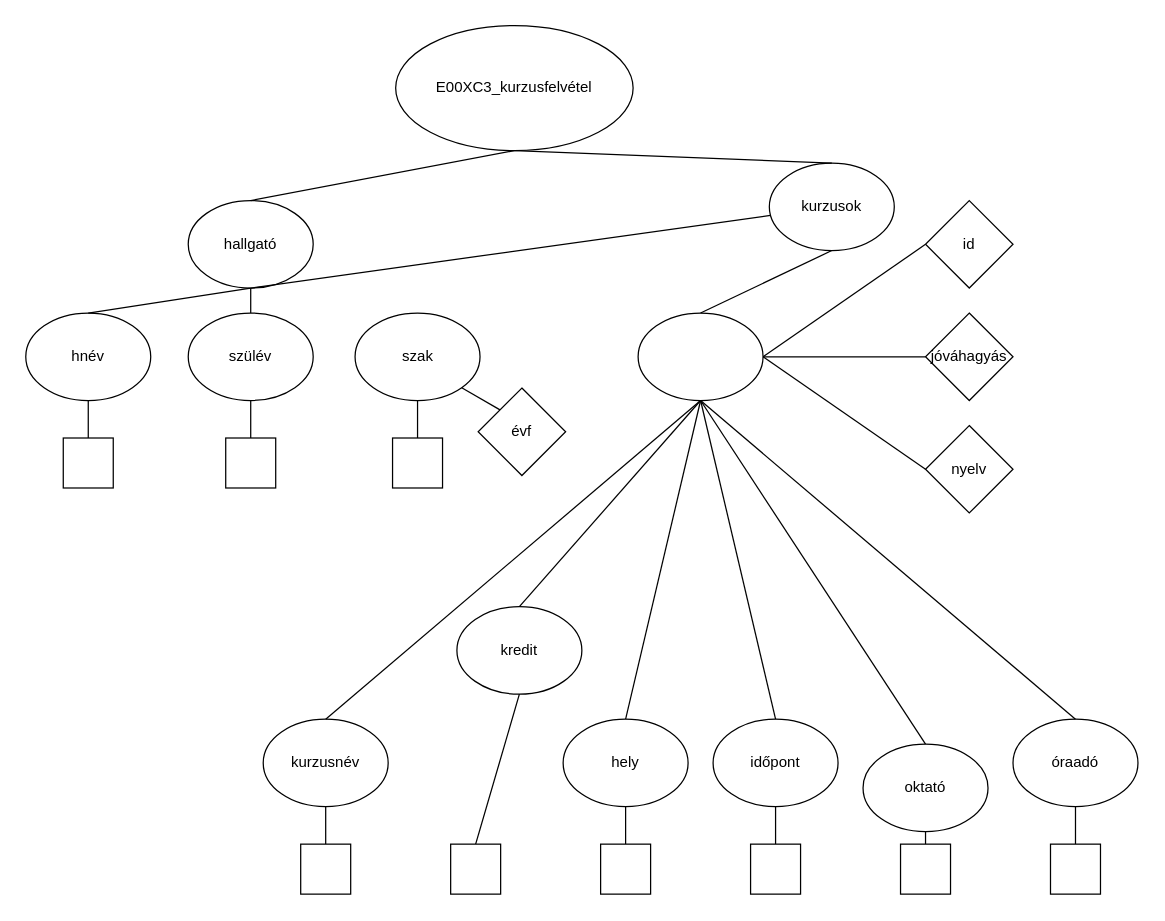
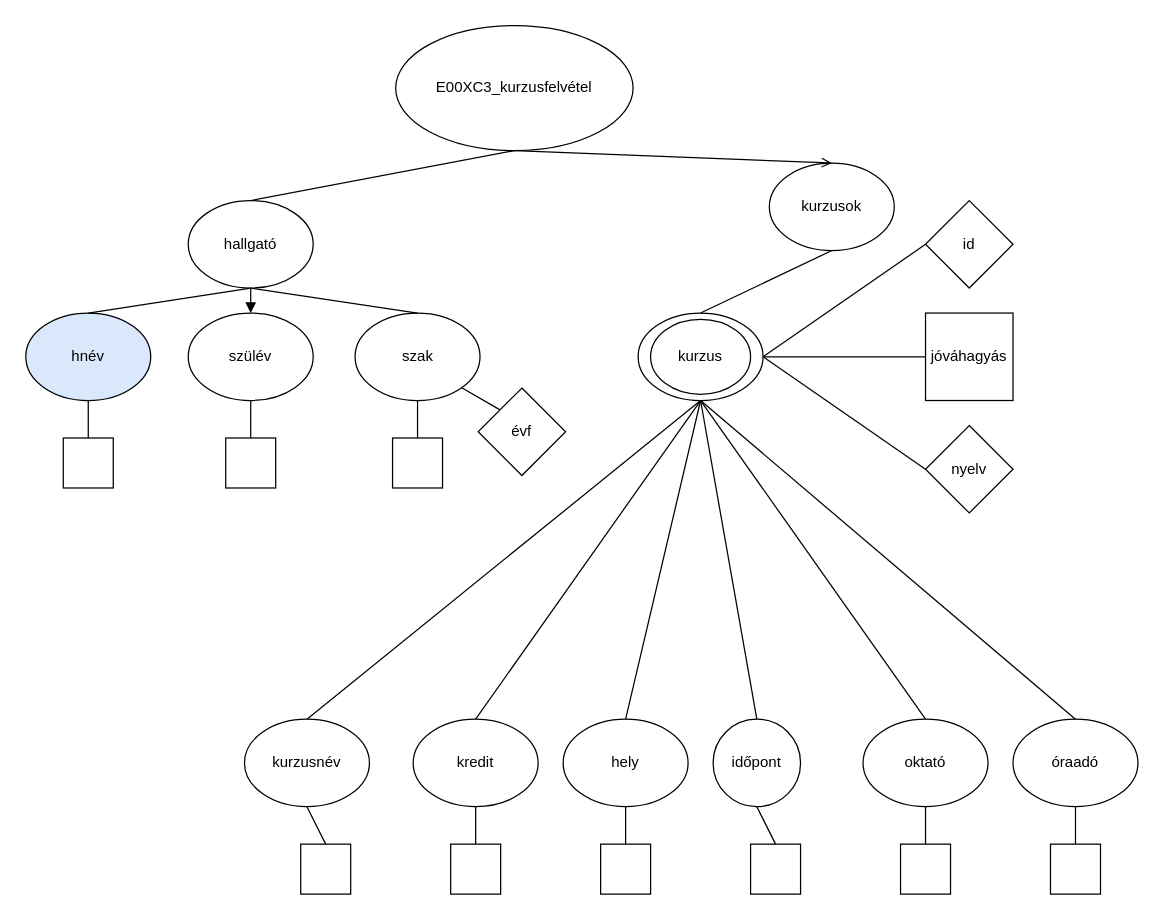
edge "E00XC3_kurzusfelvétel" -- "kurzusok": arrowhead none -> open
edge "kurzusok" -- "hallgató": now "szak" -- "hallgató"
edge "hallgató" -- "szülév": arrowhead none -> block
node "hnév": fillcolor #ffffff -> #dae8fc
node "kurzus": added
node "jóváhagyás": shape diamond -> rectangle
node "kredit": moved (519, 651) -> (476, 763)
node "kurzusnév": moved (326, 763) -> (307, 763)
node "időpont": size 125x88 -> 88x88
node "oktató": moved (926, 788) -> (926, 763)
